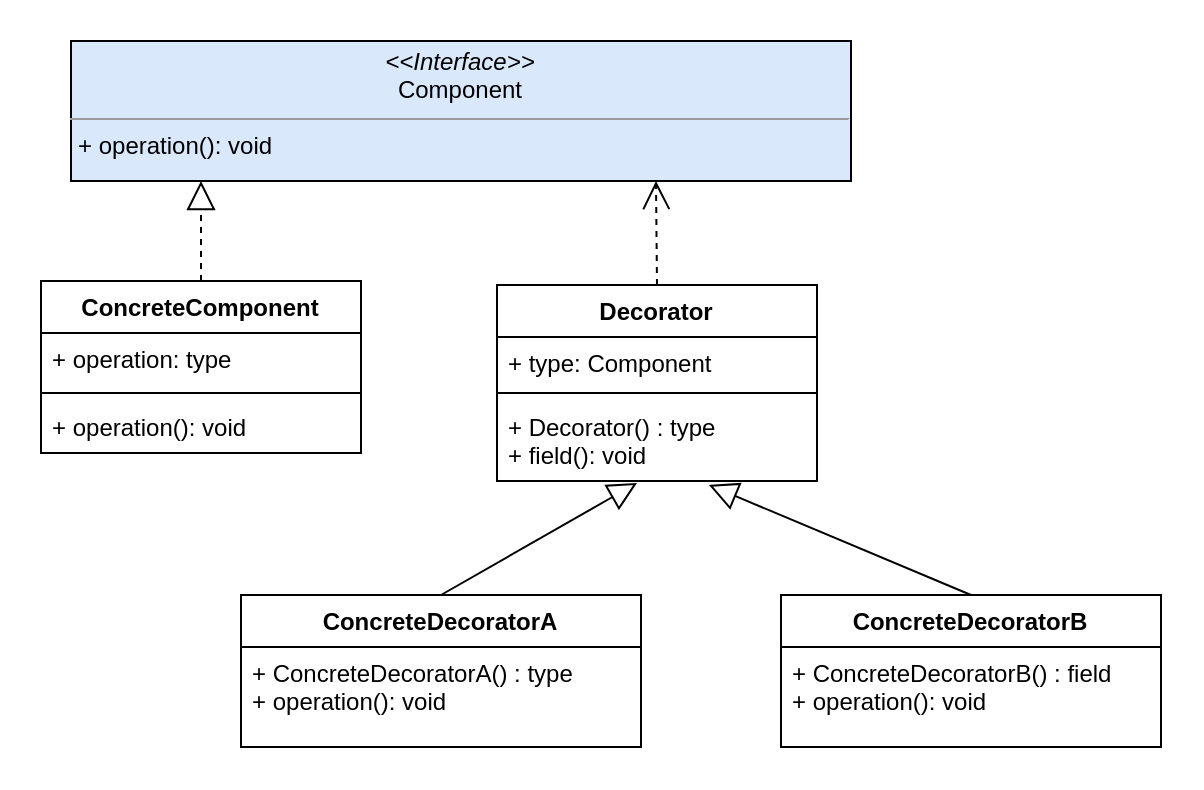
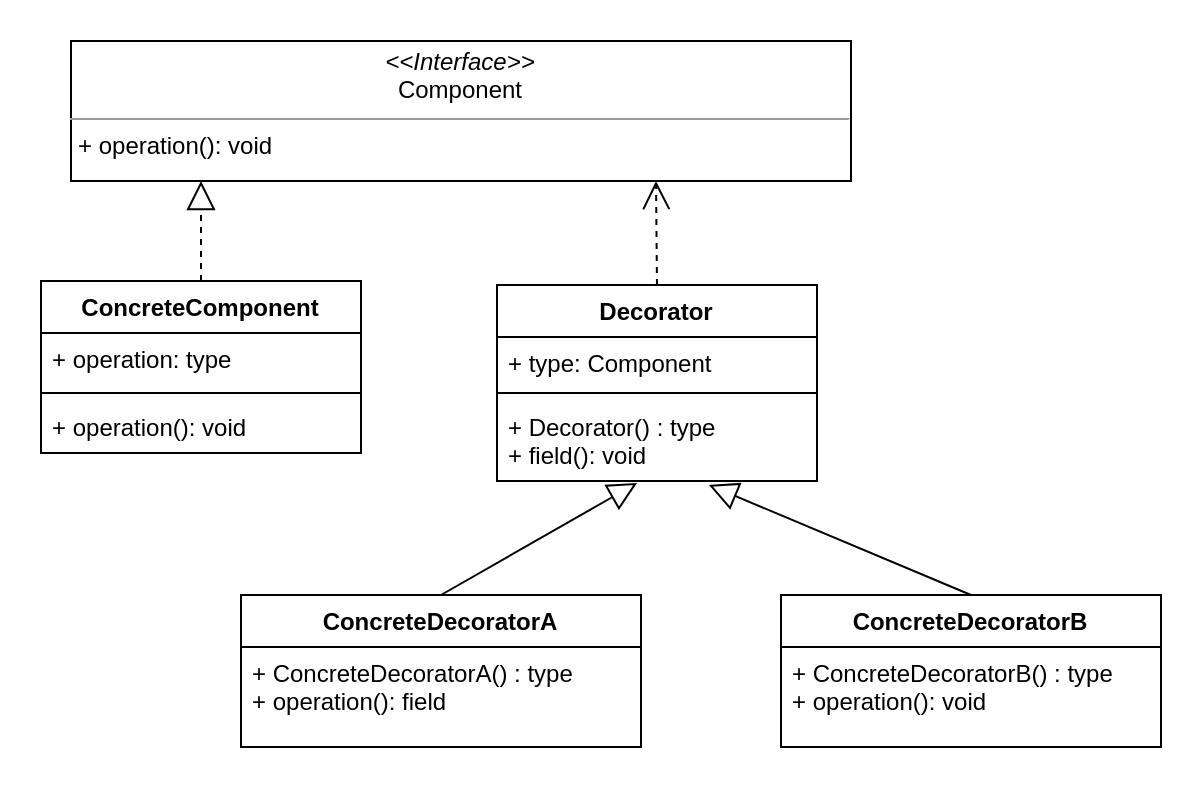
node "<<Interface>> Component + operation(): void": fillcolor #dae8fc -> #ffffff
node "+ ConcreteDecoratorA() : type + operation(): void": label "+ ConcreteDecoratorA() : type + operation(): void" -> "+ ConcreteDecoratorA() : type + operation(): field"
node "+ ConcreteDecoratorB() : field + operation(): void": label "+ ConcreteDecoratorB() : field + operation(): void" -> "+ ConcreteDecoratorB() : type + operation(): void"
